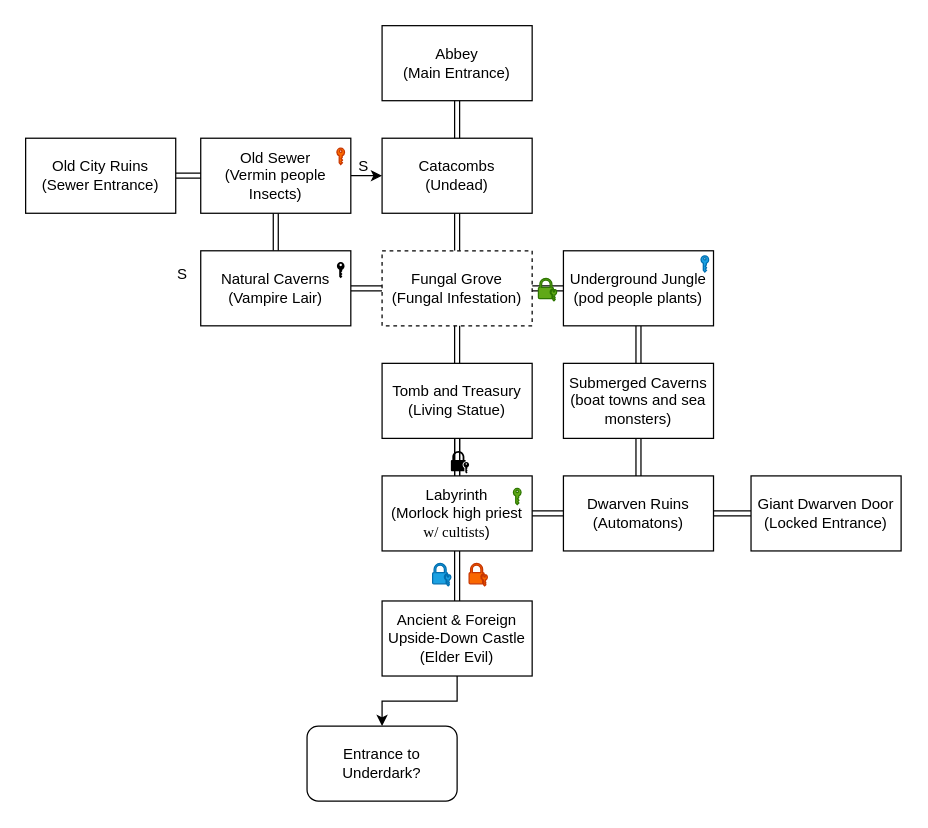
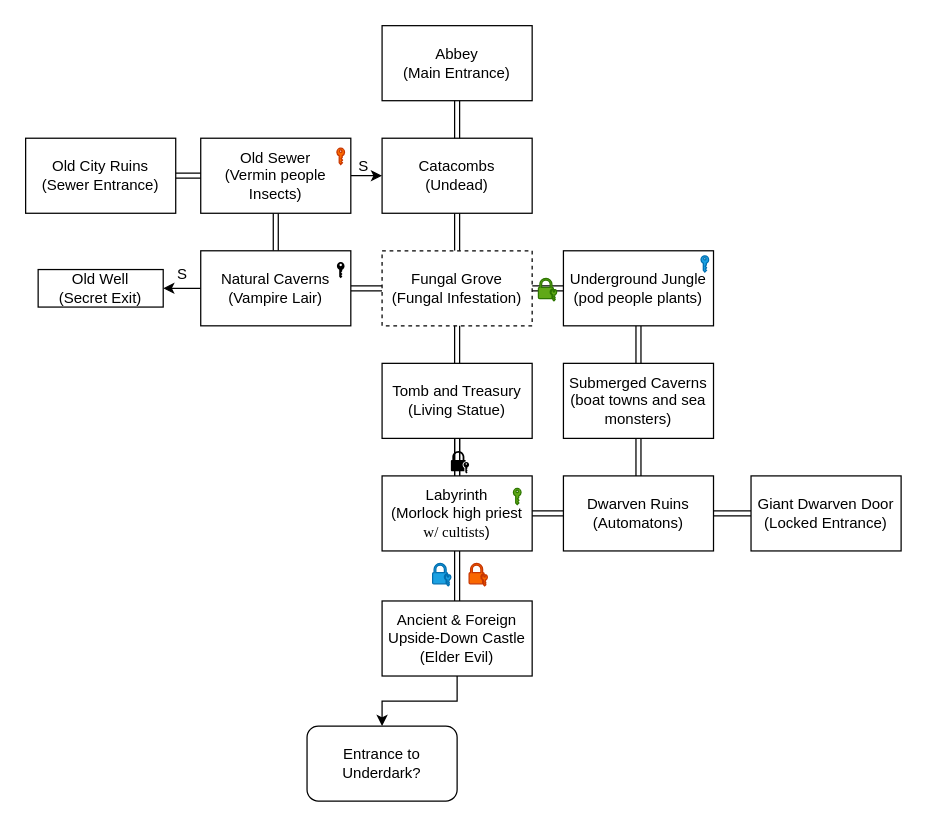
node "Old Well (Secret Exit)": added
edge "Natural Caverns (Vampire Lair)" -> "Old Well (Secret Exit)": added
